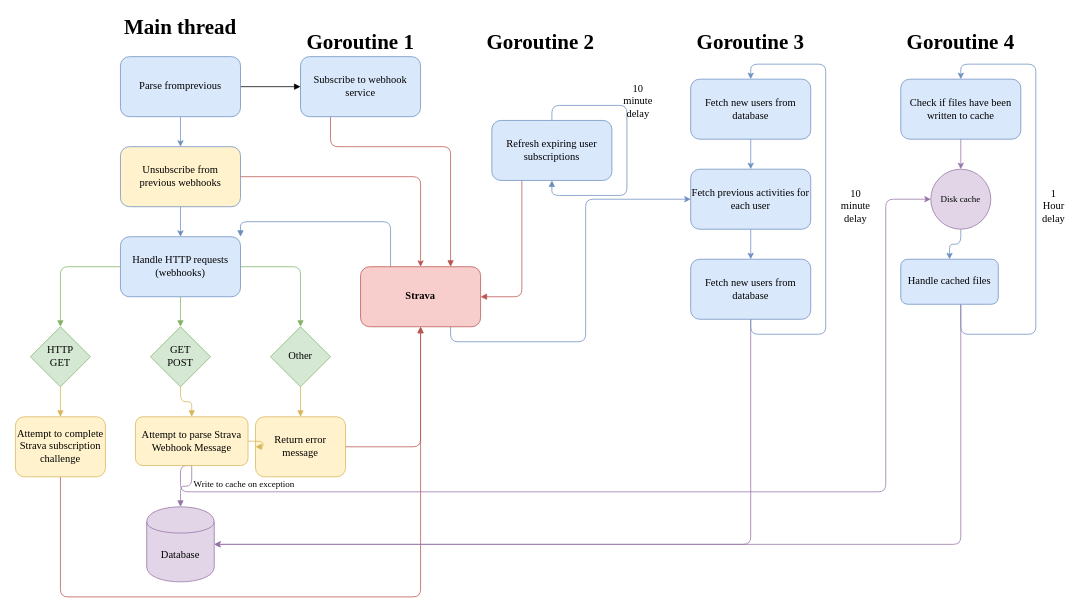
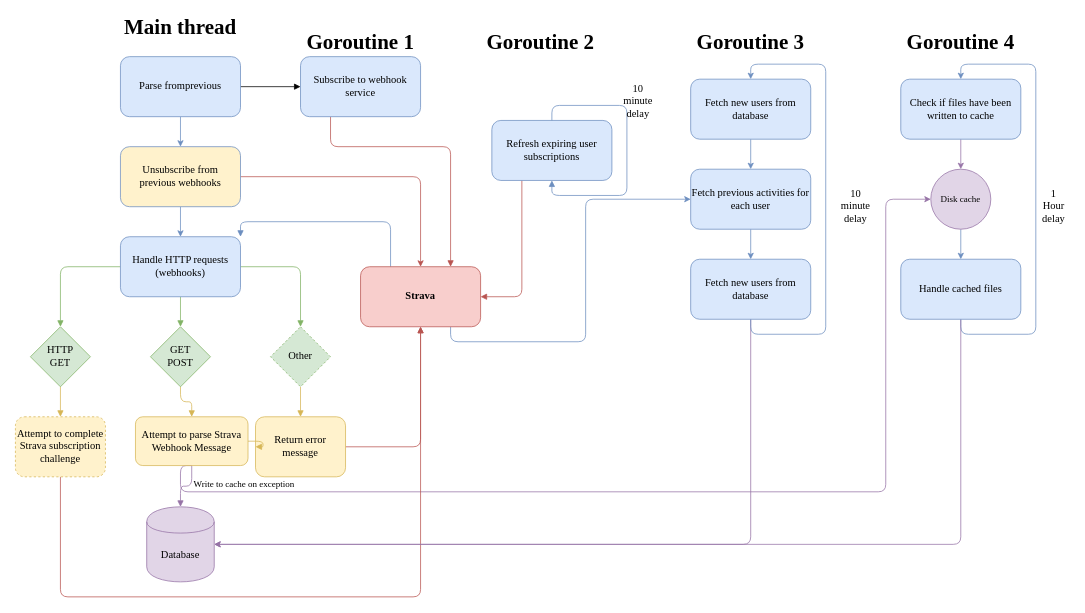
node "Handle cached files": size 98x45 -> 120x60
node "Other": style solid -> dashed
node "Attempt to complete Strava subscription challenge": style solid -> dashed
